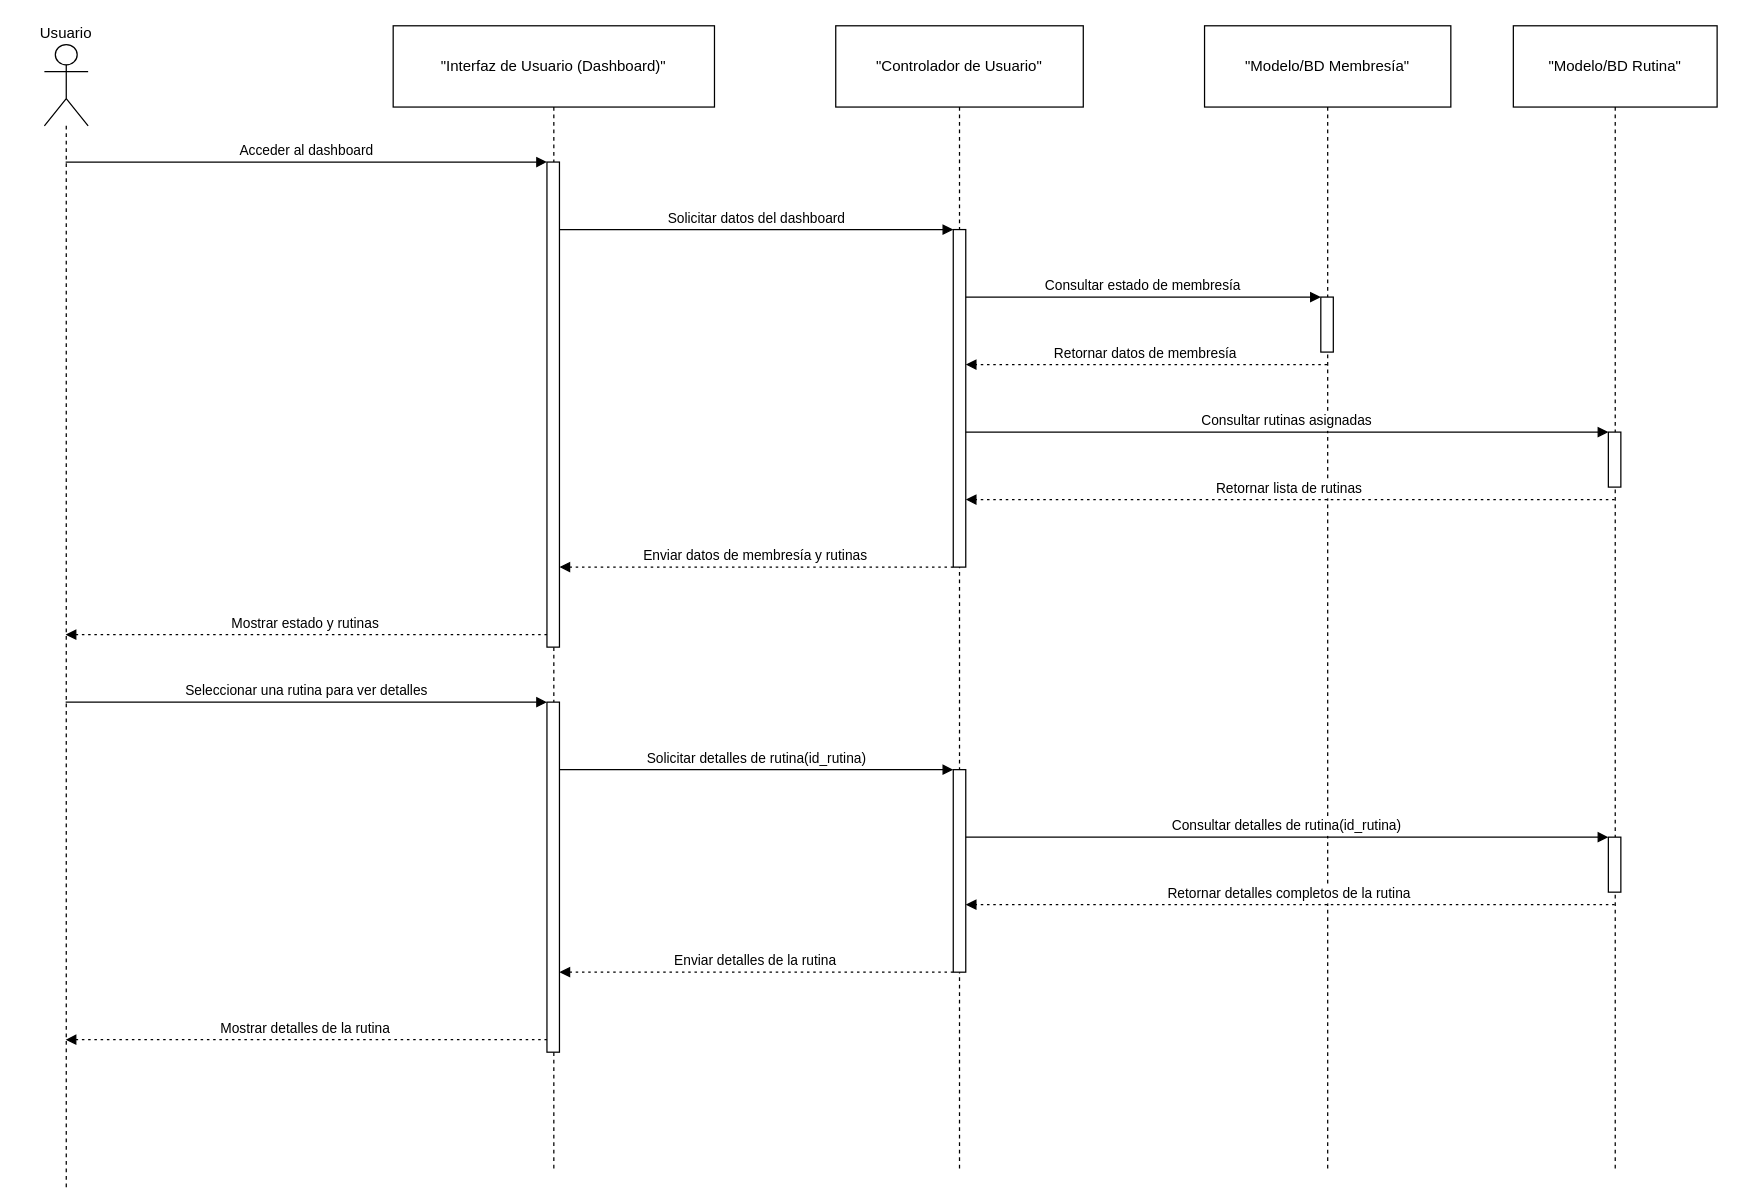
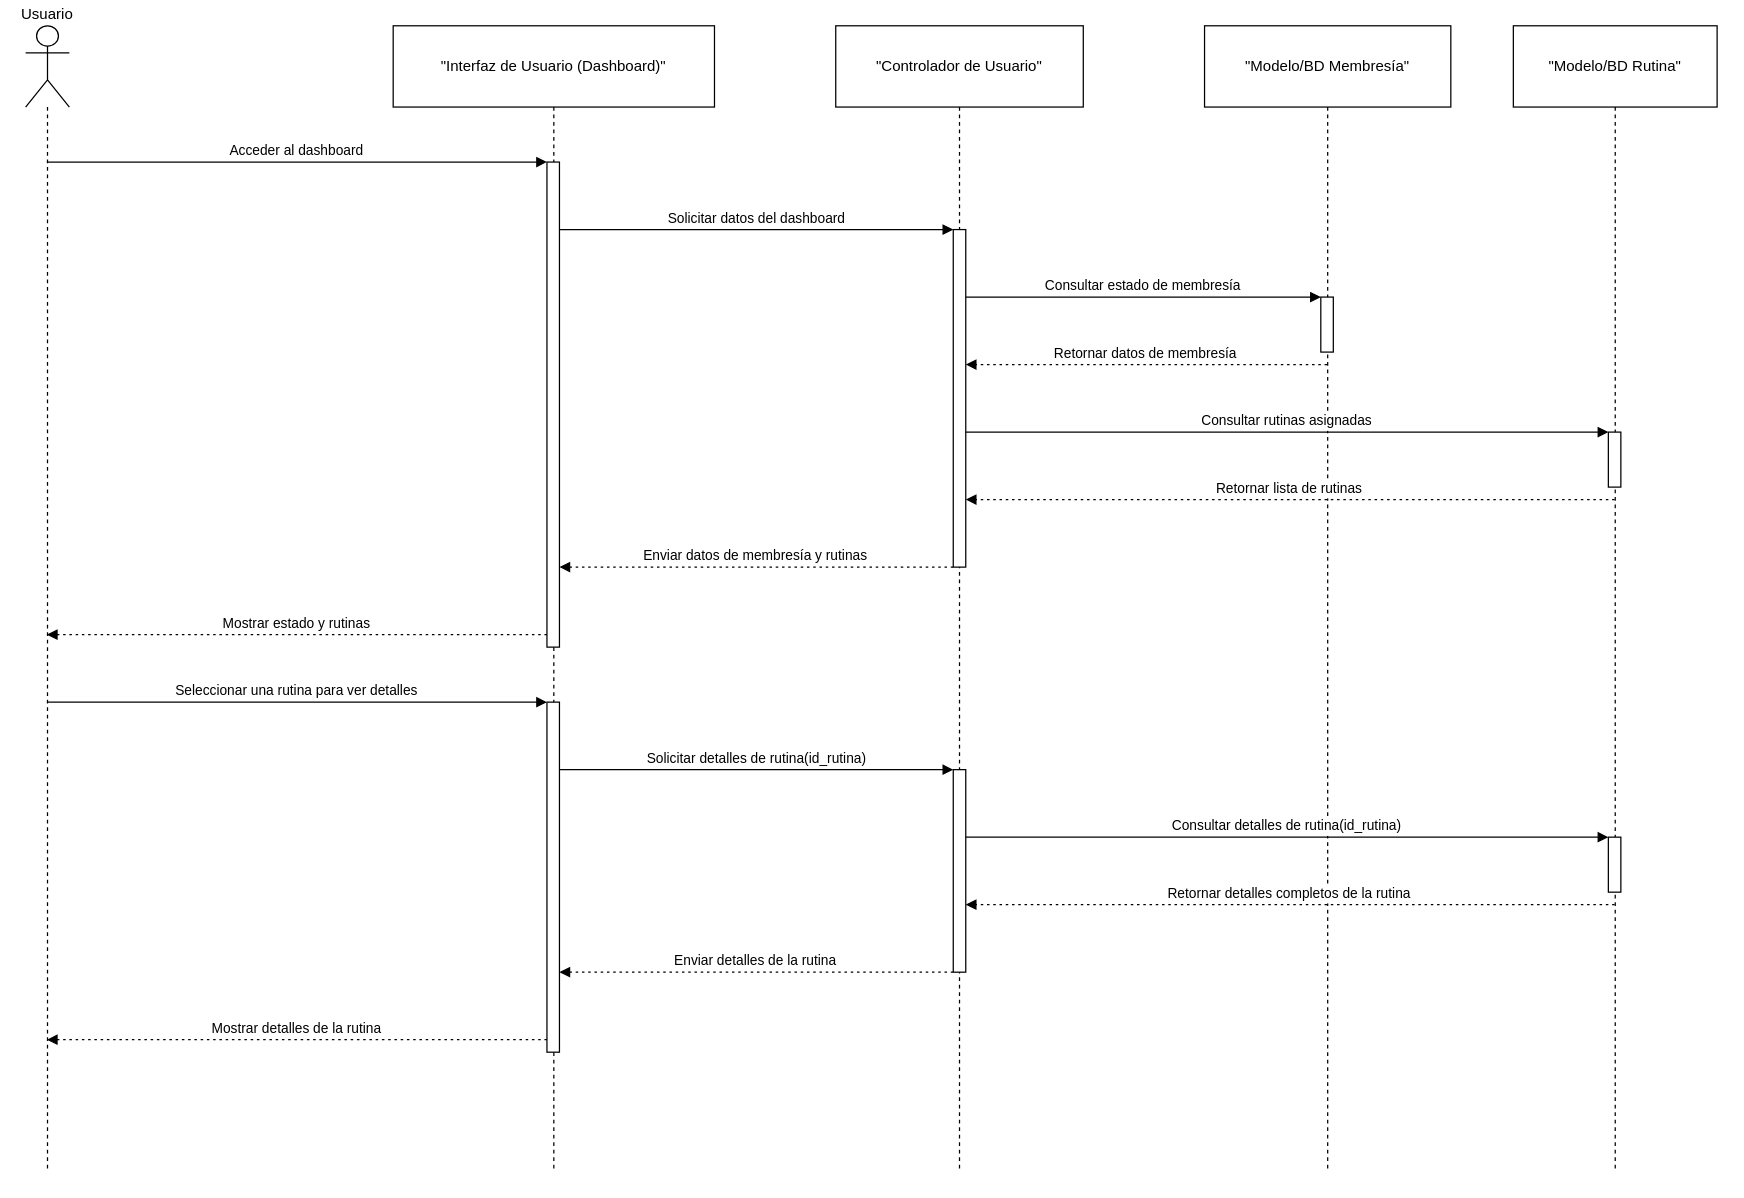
node "Usuario": moved (66, 617) -> (48, 598)
